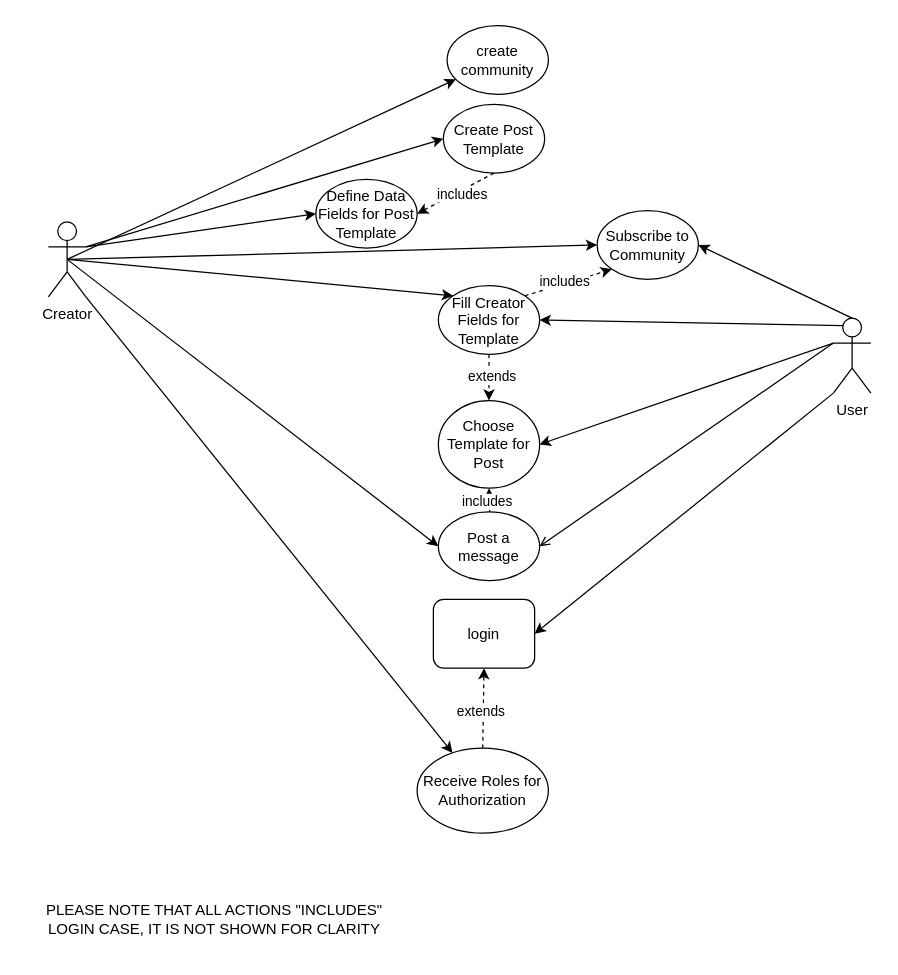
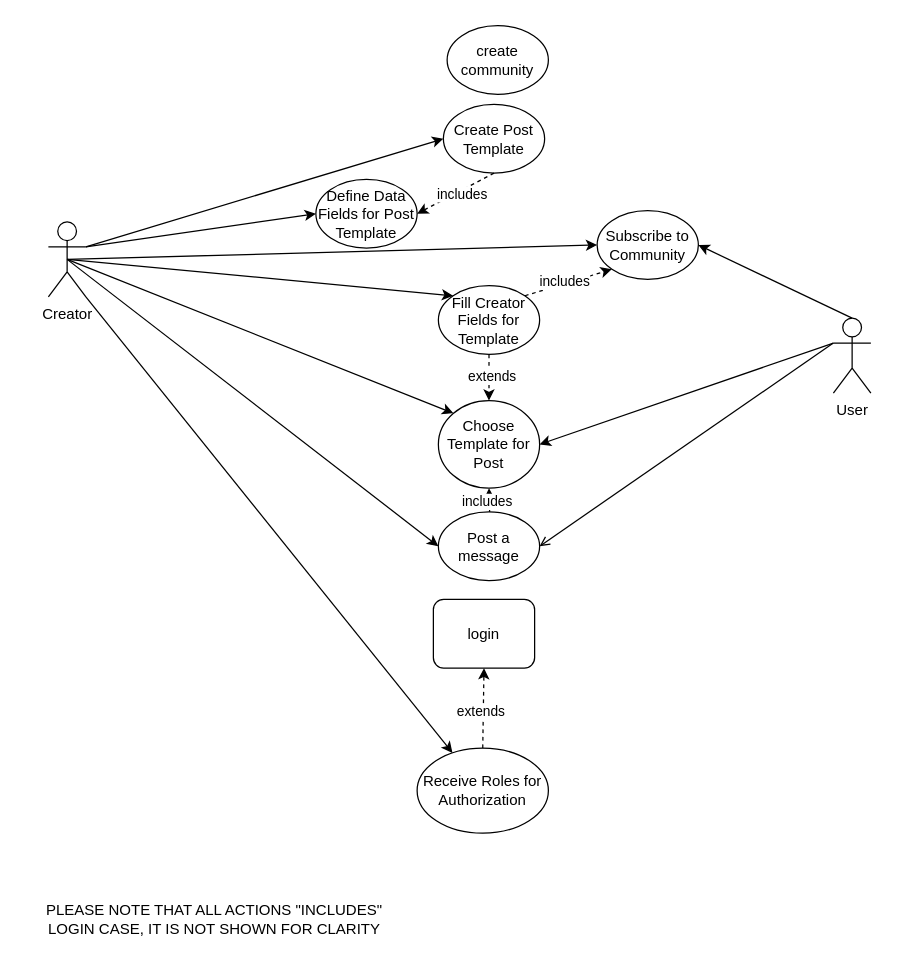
edge "Creator" -> "create community": now "Creator" -> "Choose Template for Post"
edge "User" -> "Fill Creator Fields for Template": removed
edge "User" -> "login": removed
